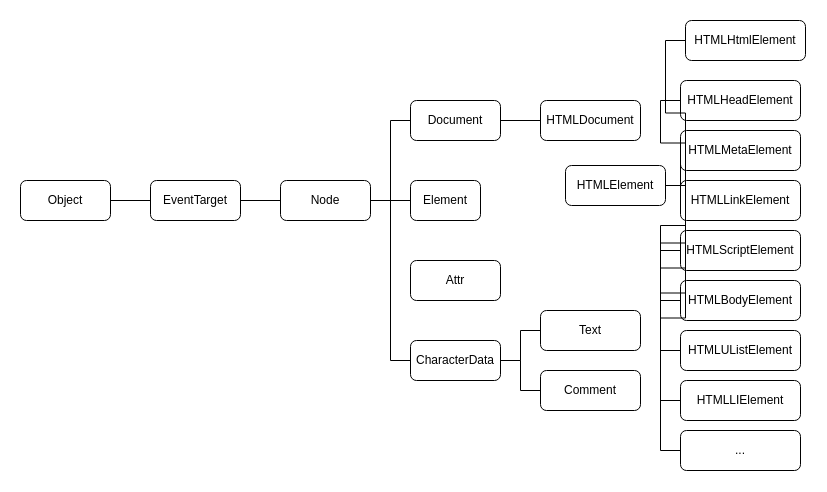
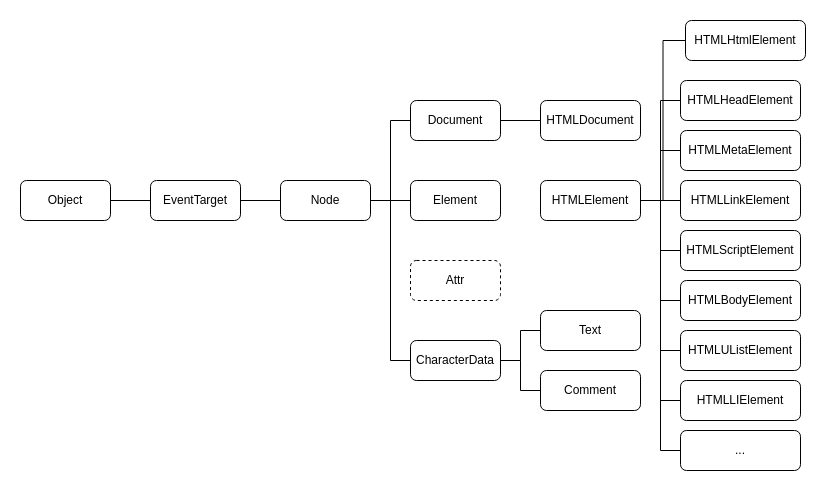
node "HTMLElement": moved (616, 186) -> (591, 201)
node "Element": size 70x40 -> 90x40
node "Attr": style solid -> dashed
